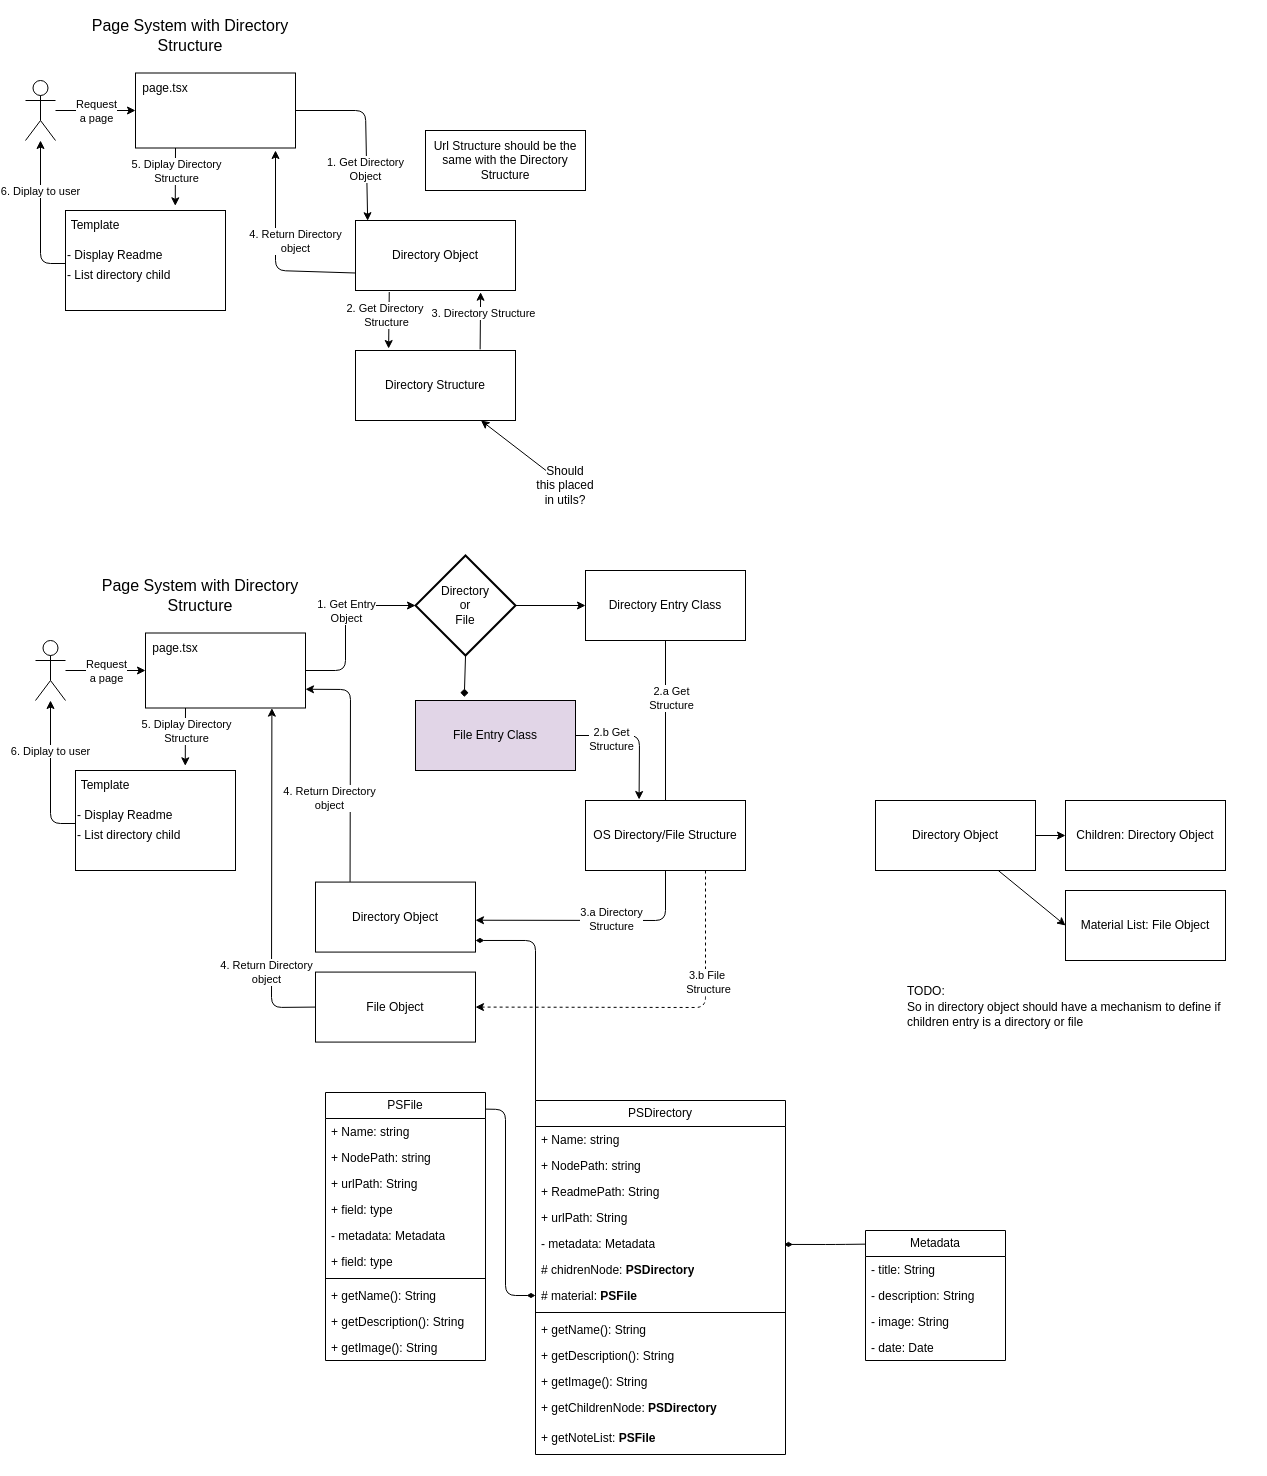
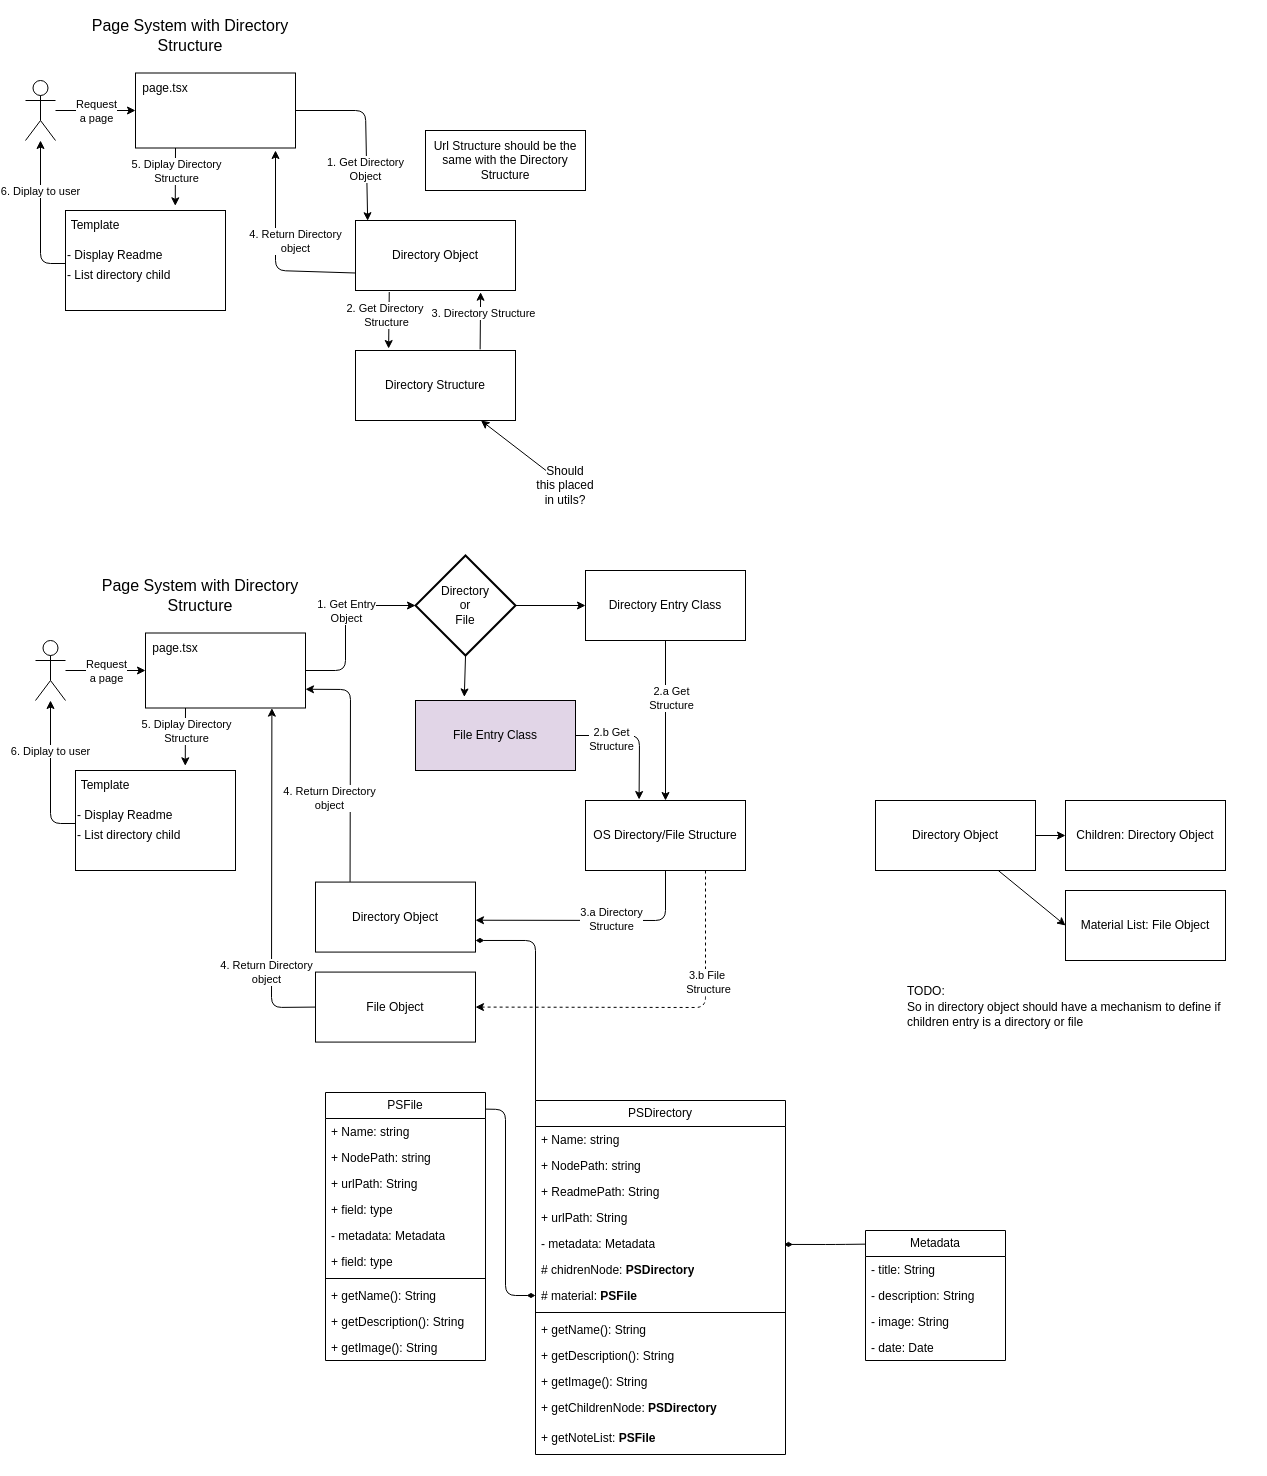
edge "Directory or File" -> "File Entry Class": arrowhead diamond -> classic
edge "Directory Entry Class" -- "OS Directory/File Structure": arrowhead none -> classic
